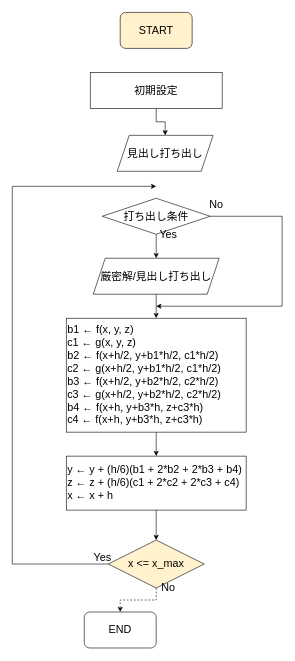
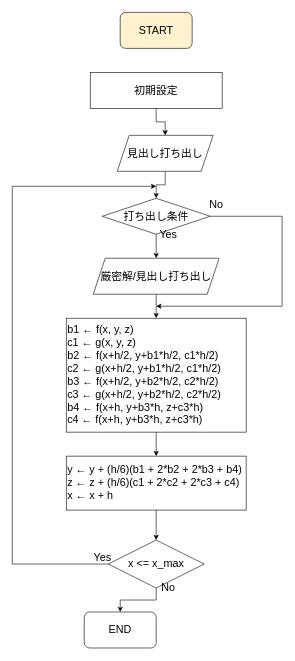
edge "見出し打ち出し" -> "打ち出し条件": added
node "x <= x_max": fillcolor #fff2cc -> #ffffff
edge "x <= x_max" -> "END": style dashed -> solid
